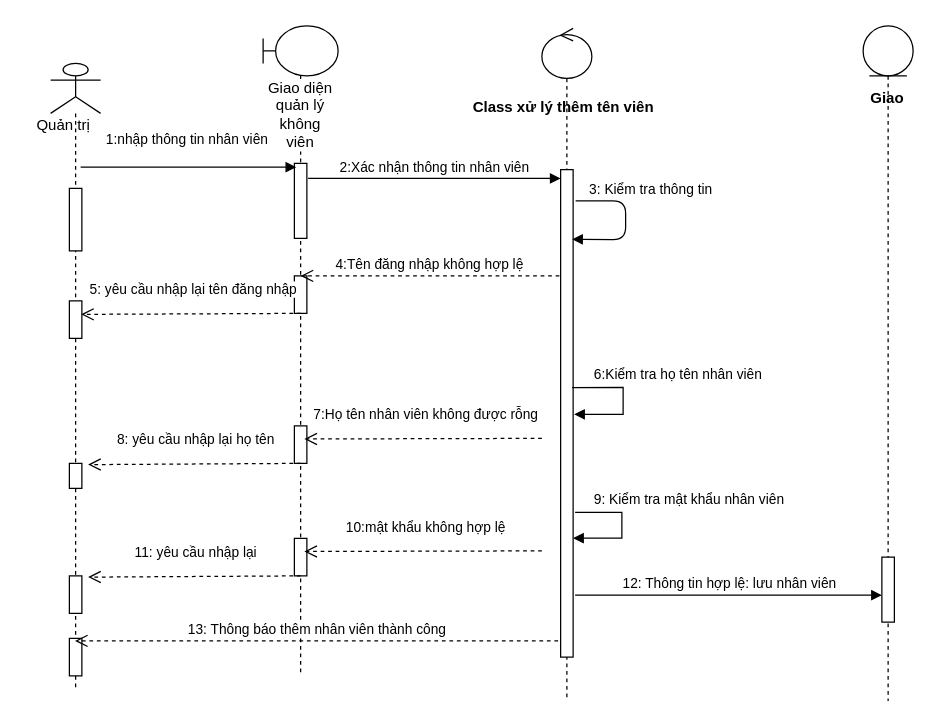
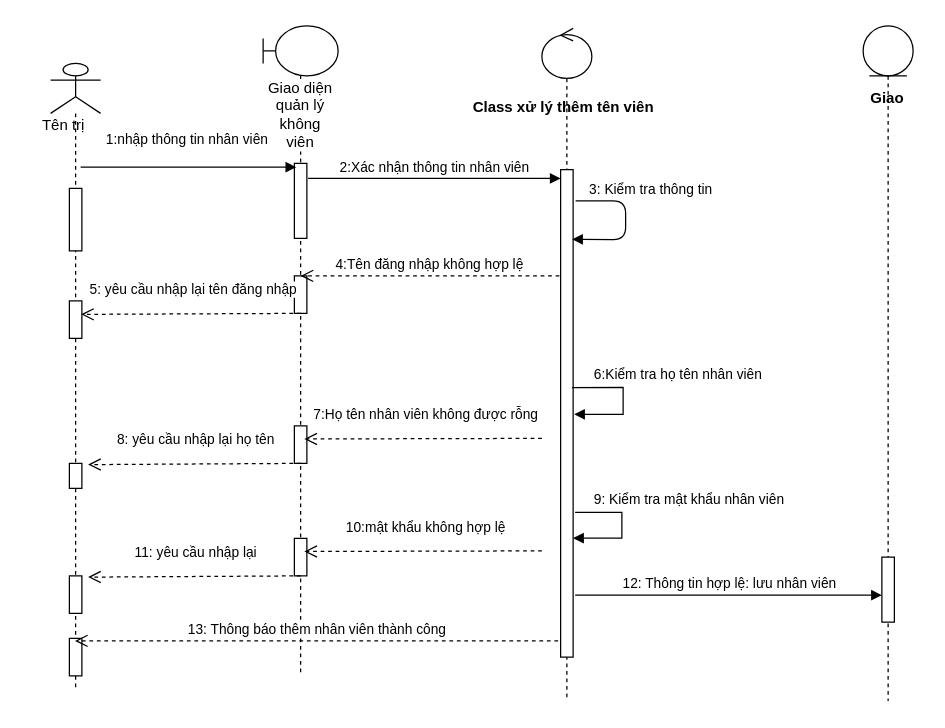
node "Quản trị": label "Quản trị" -> "Tên trị"
